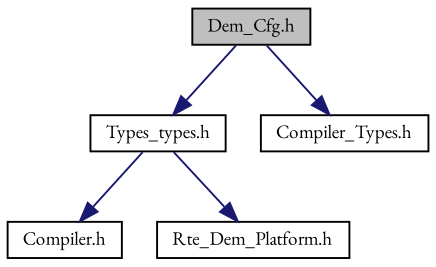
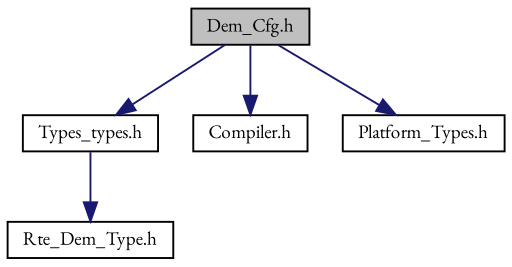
node "Compiler_Types.h": label "Compiler_Types.h" -> "Platform_Types.h"
edge "Types_types.h" -> "Compiler.h": now "Dem_Cfg.h" -> "Compiler.h"
node "Rte_Dem_Platform.h": label "Rte_Dem_Platform.h" -> "Rte_Dem_Type.h"
